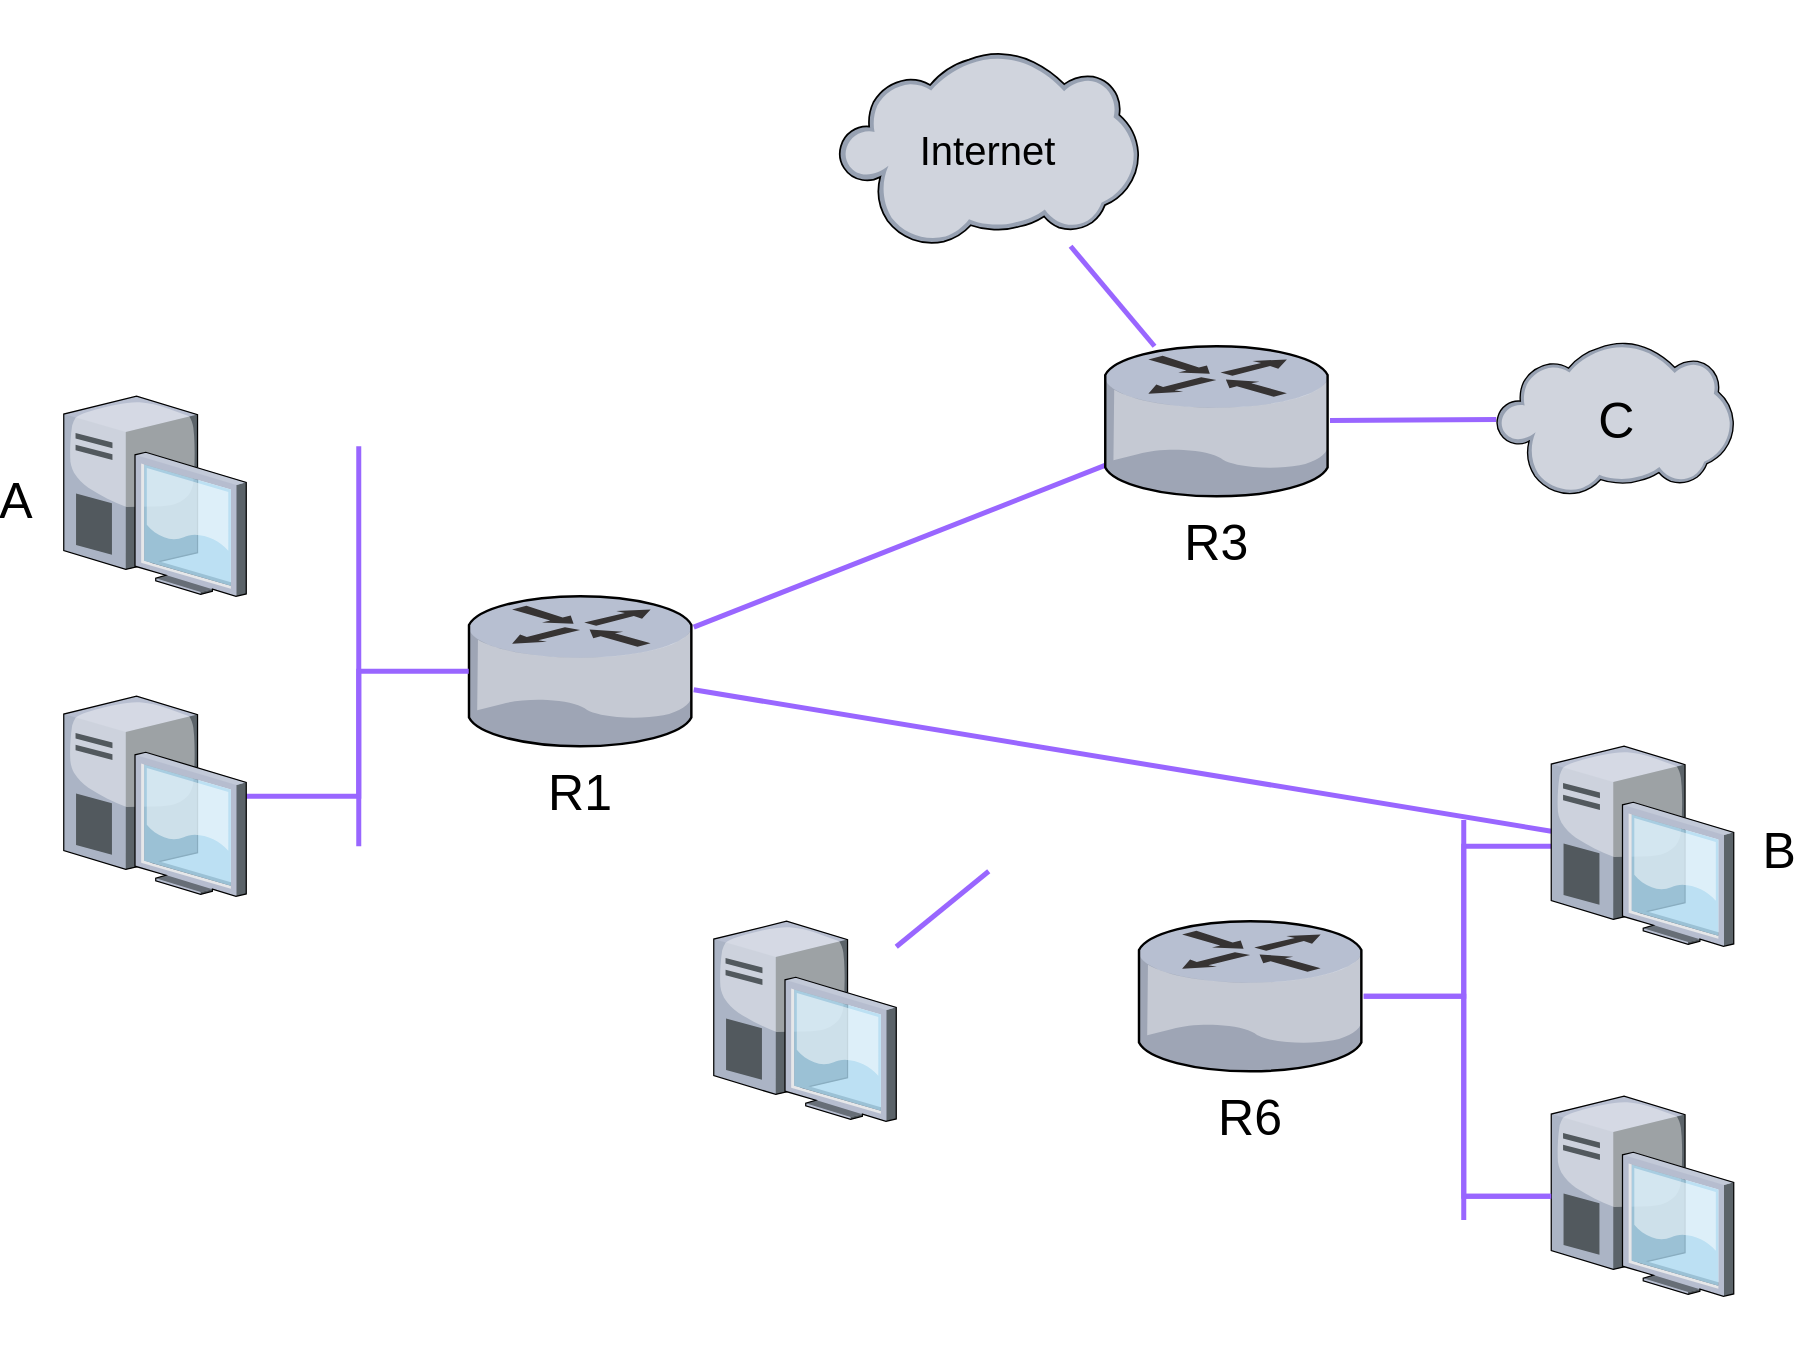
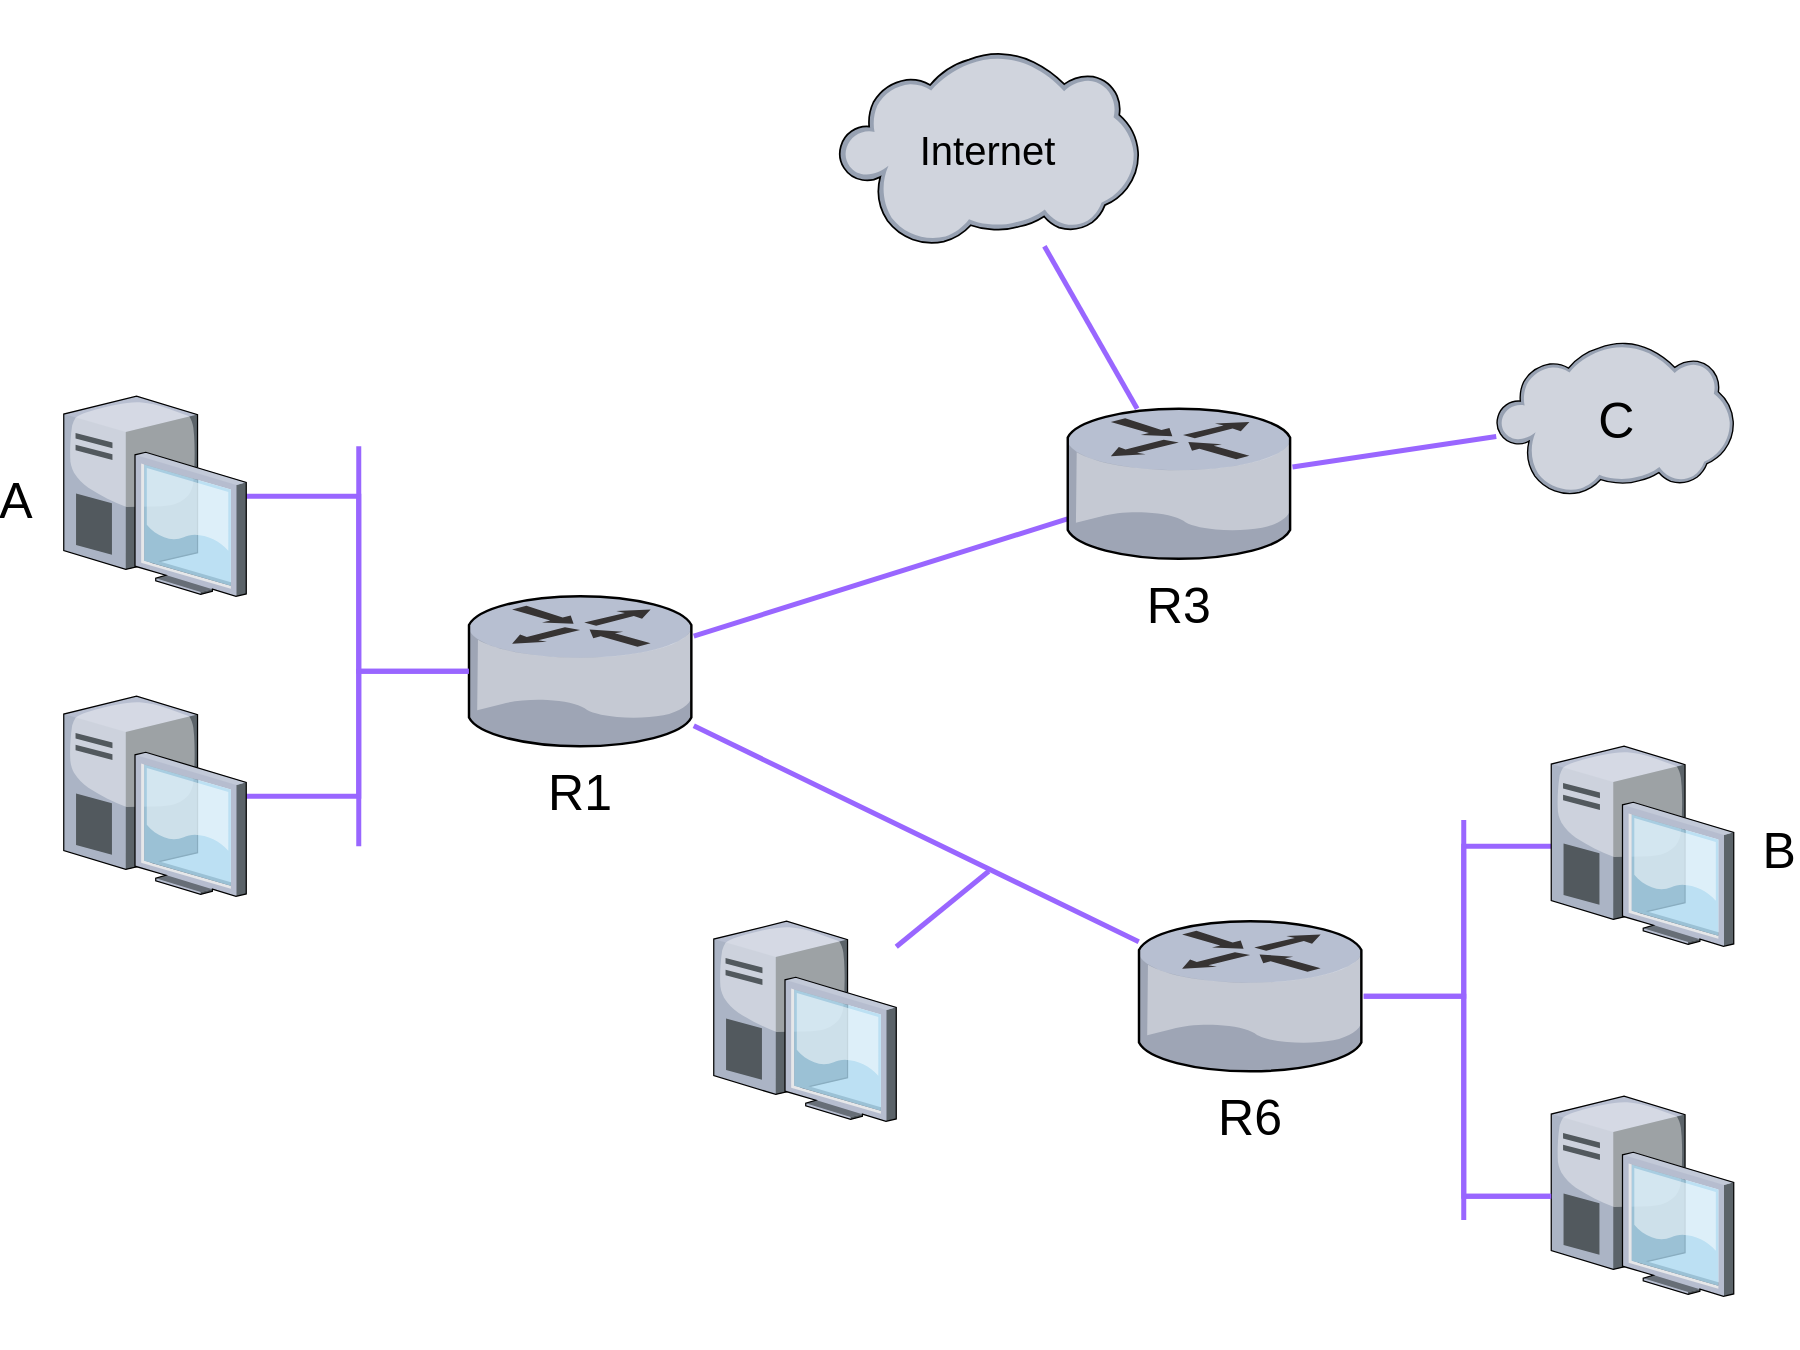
node "R3": moved (1218, 421) -> (1180, 484)
edge "A" -- "R1": added
edge "R1" -- "B": now "R1" -- "R6"
